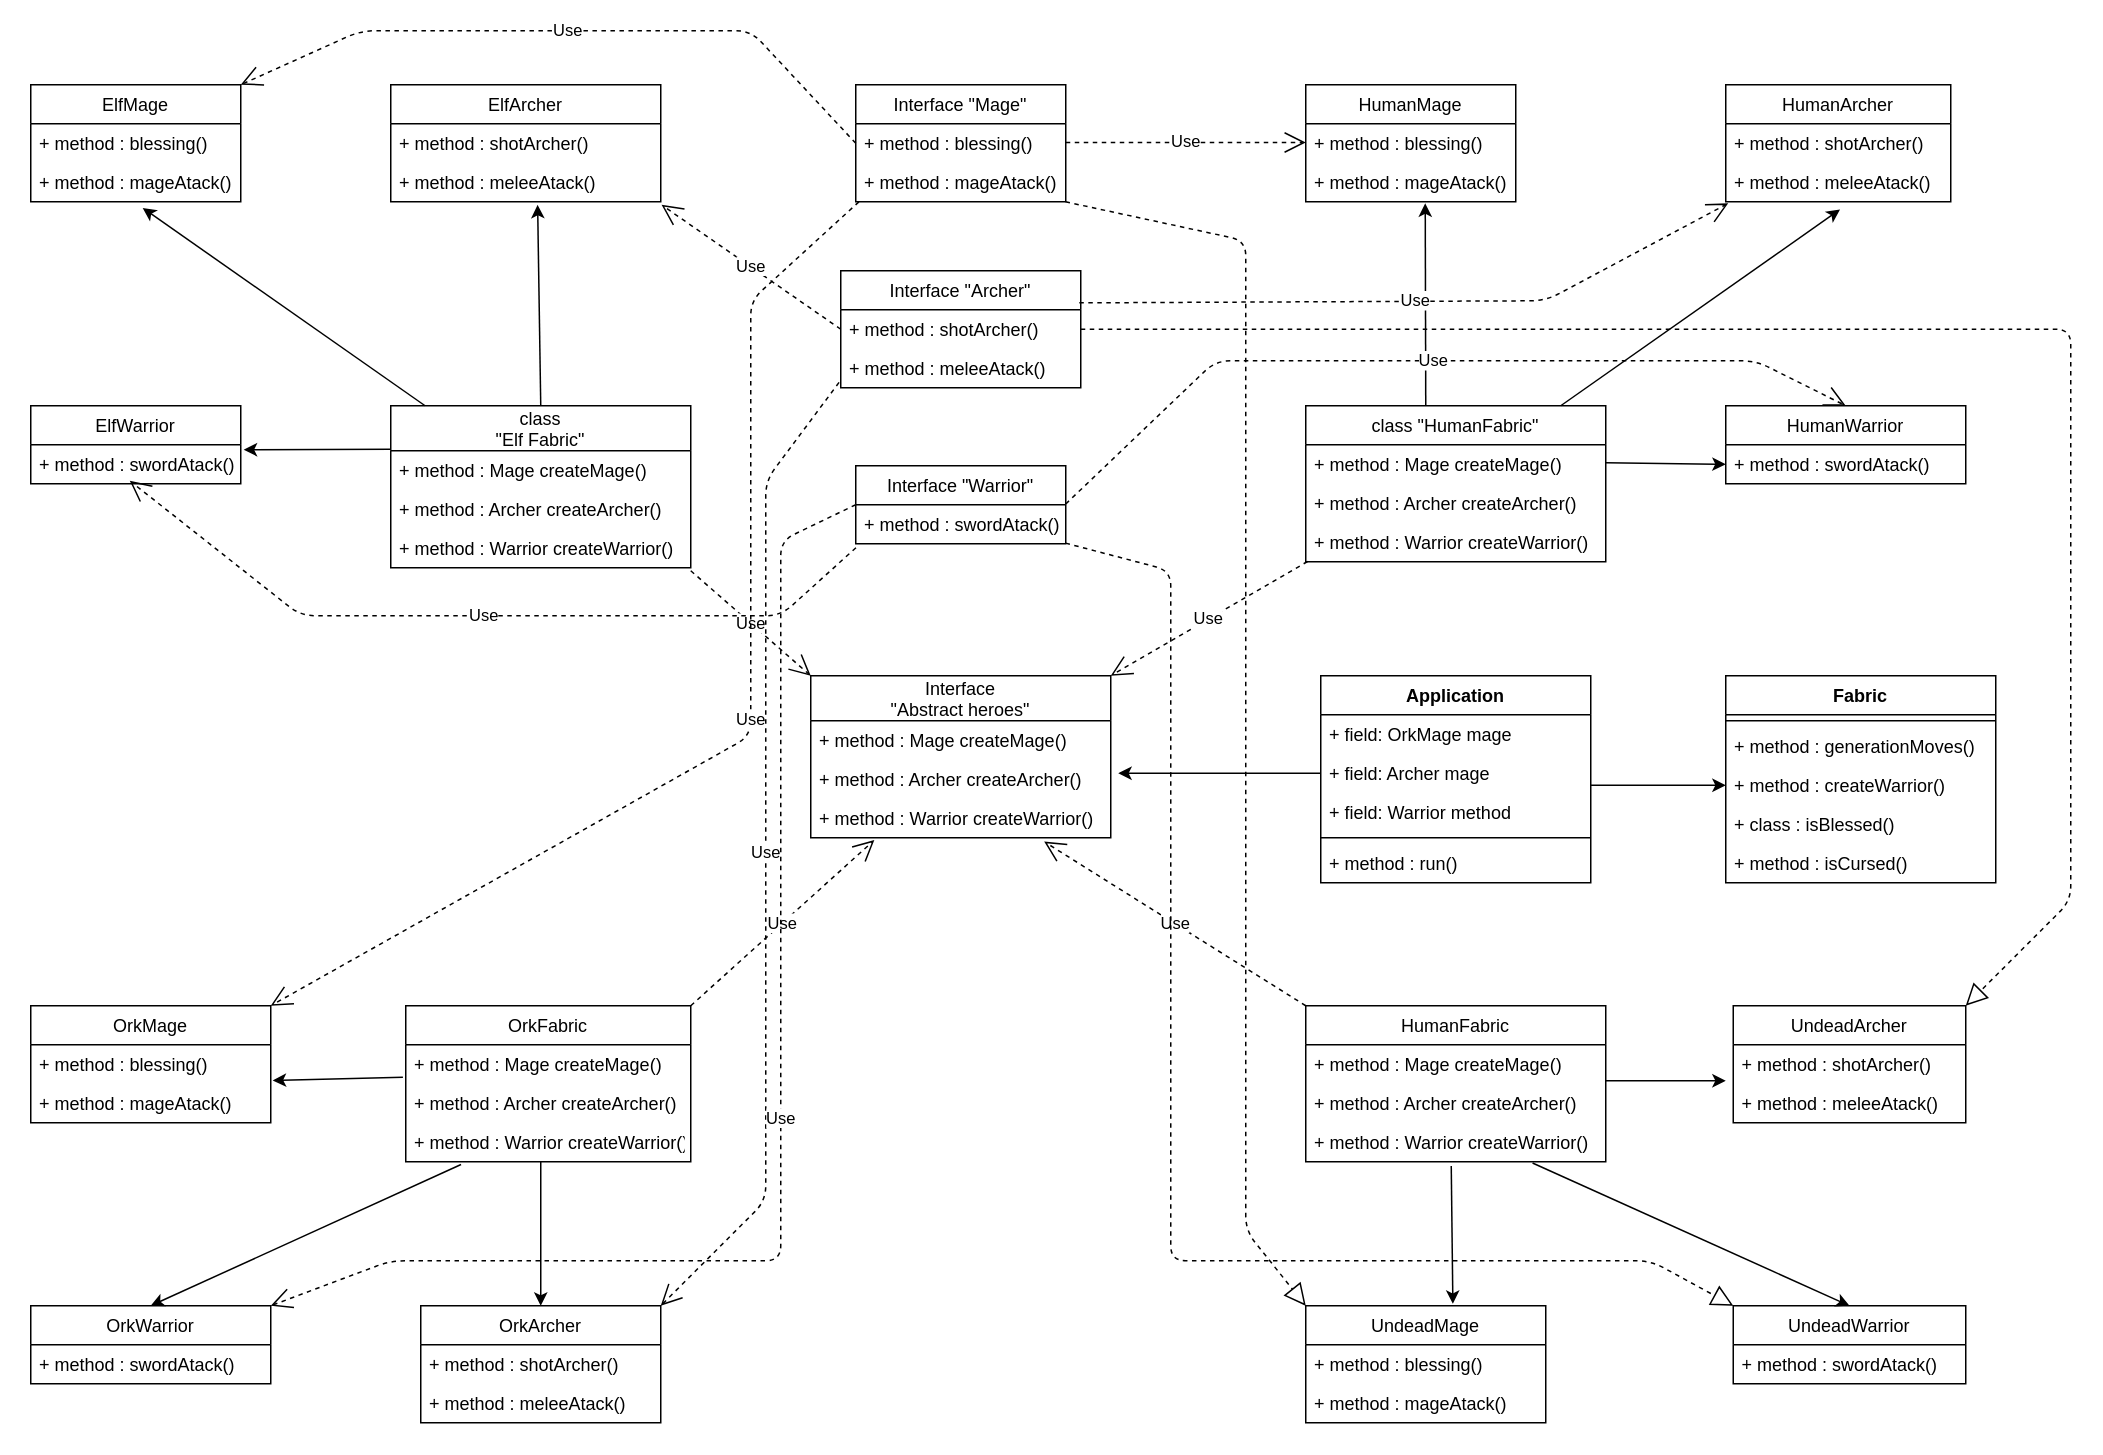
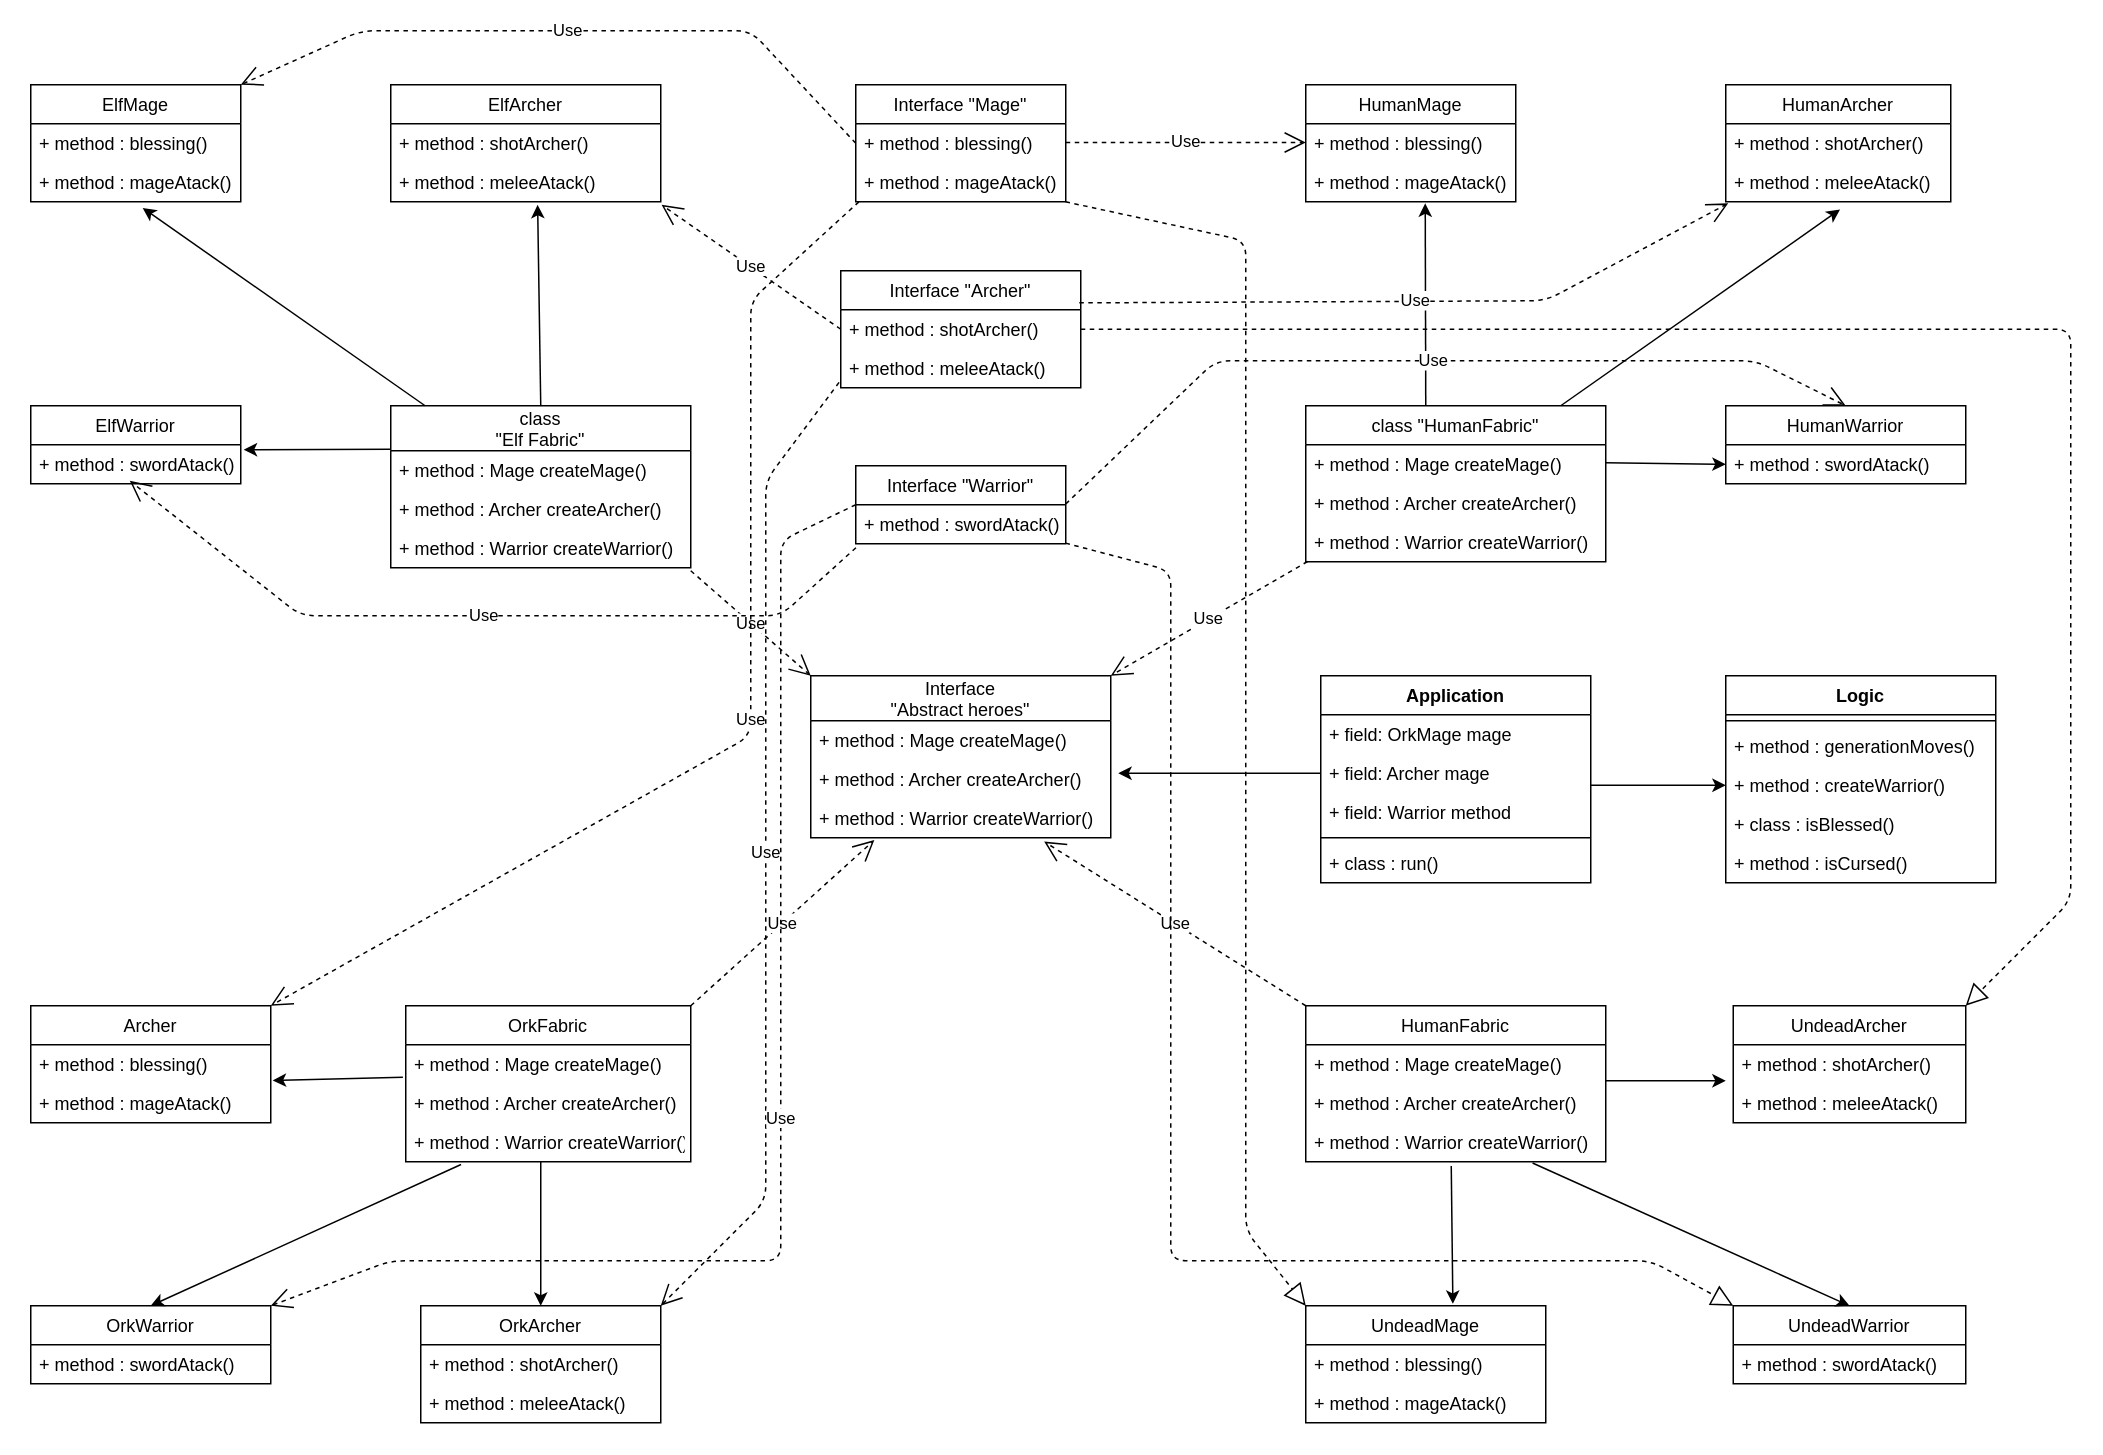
node "Fabric": label "Fabric" -> "Logic"
node "+ method : run()": label "+ method : run()" -> "+ class : run()"
node "OrkMage": label "OrkMage" -> "Archer"
